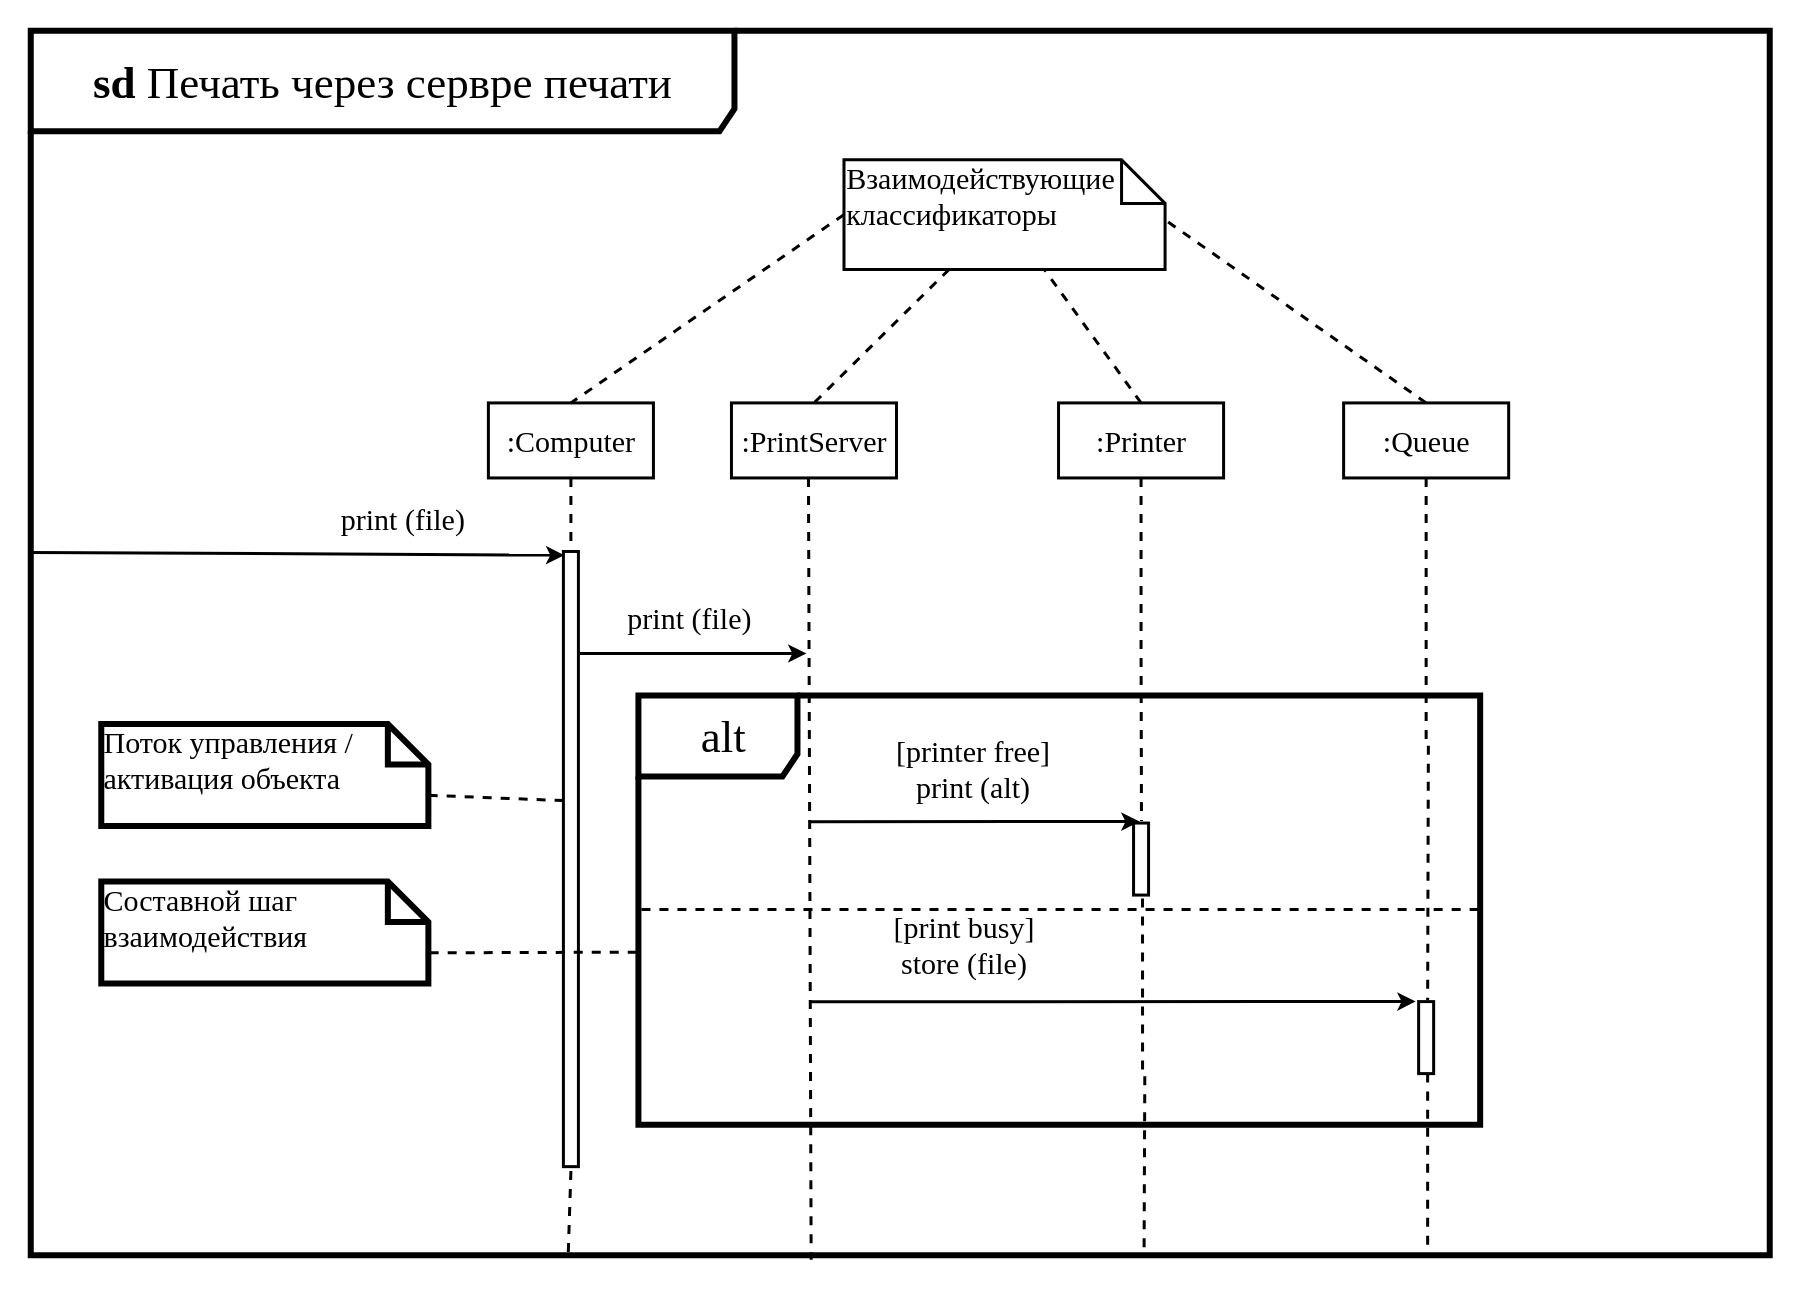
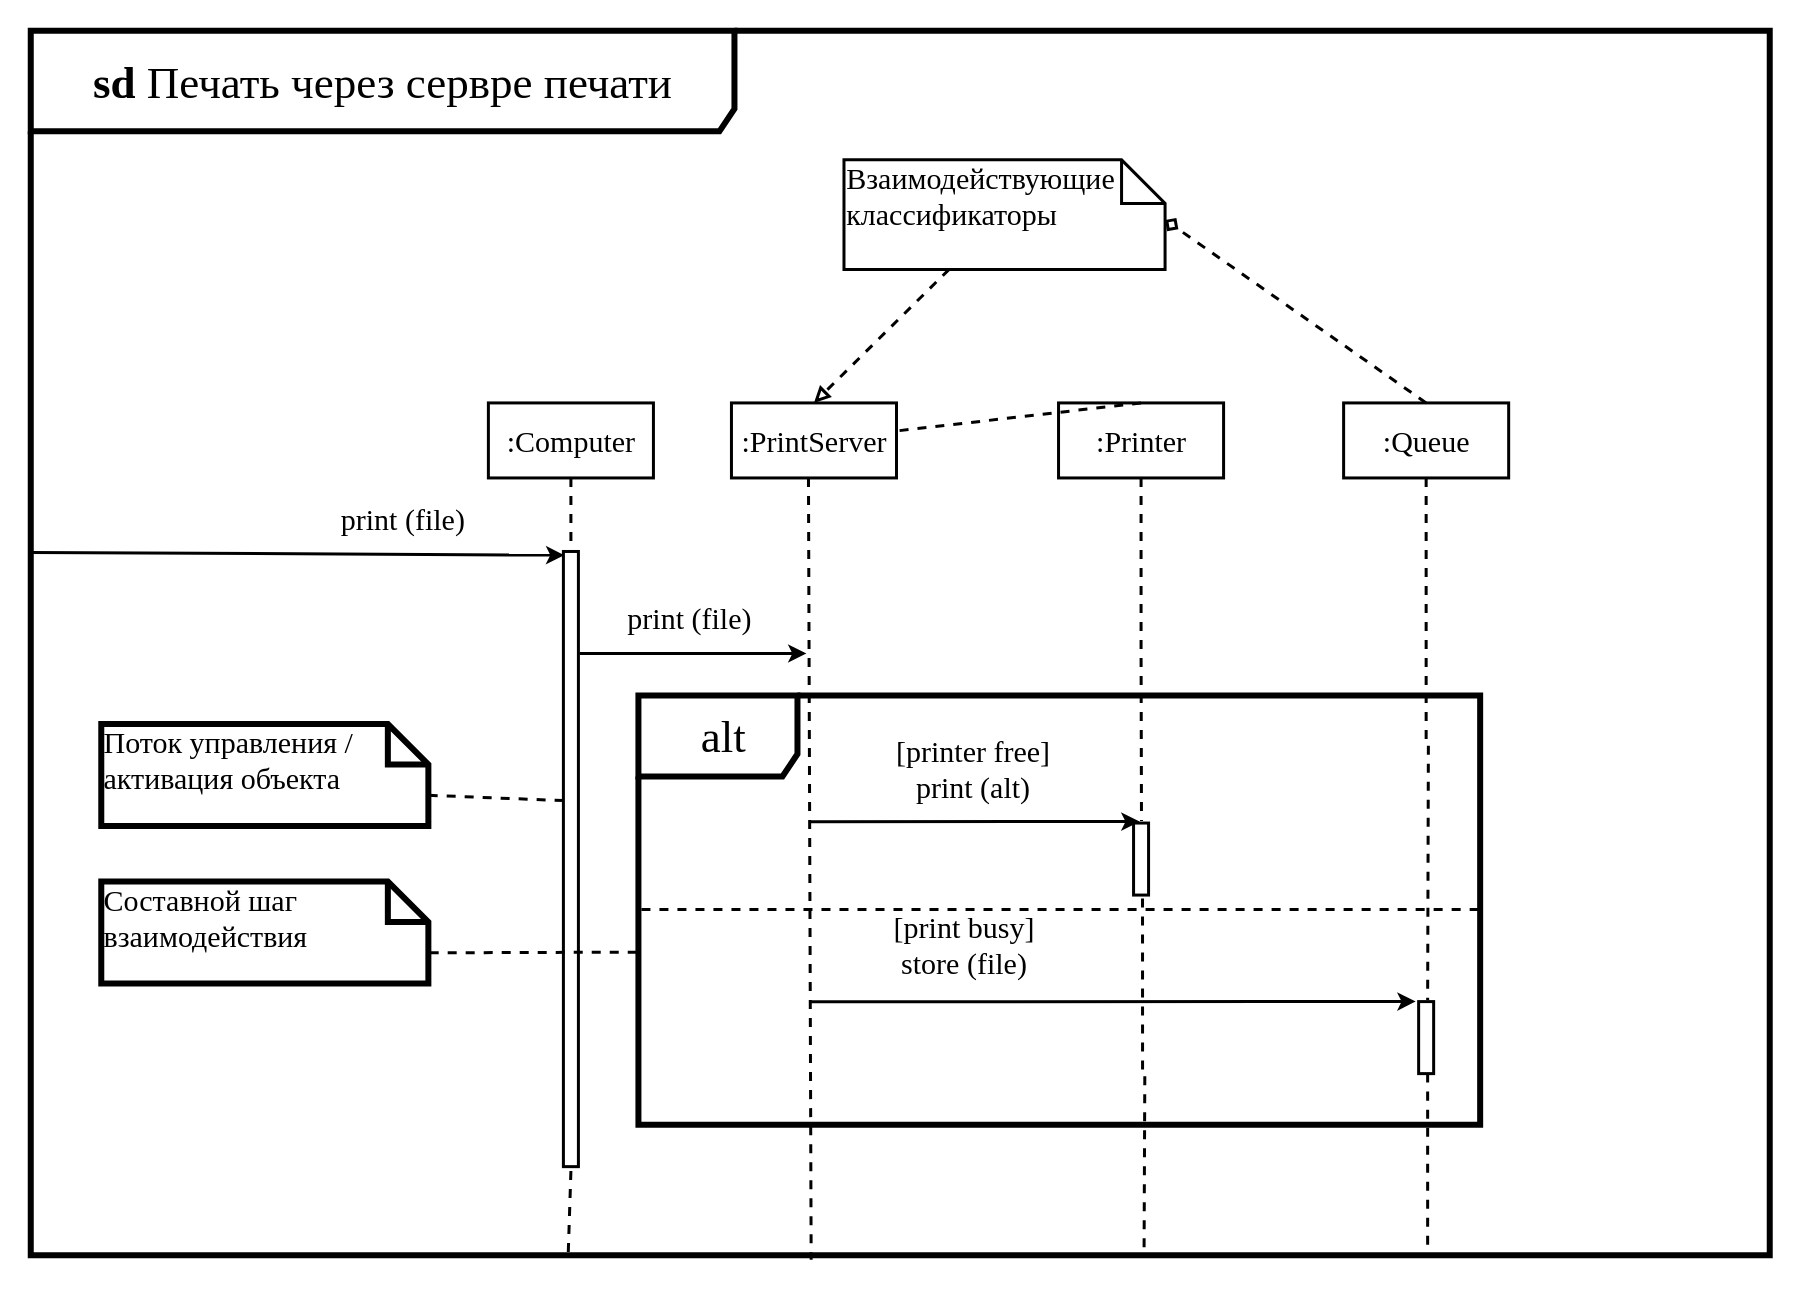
edge "Взаимодействующие классификаторы" -- ":Queue": arrowhead none -> diamond
edge "Взаимодействующие классификаторы" -- ":Computer": removed
edge "Взаимодействующие классификаторы" -- ":Printer": now ":PrintServer" -- ":Printer"
edge "Взаимодействующие классификаторы" -- ":PrintServer": arrowhead none -> block
